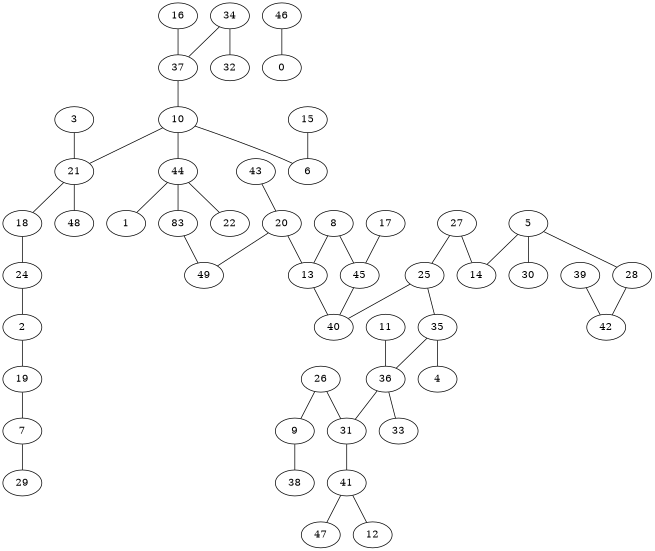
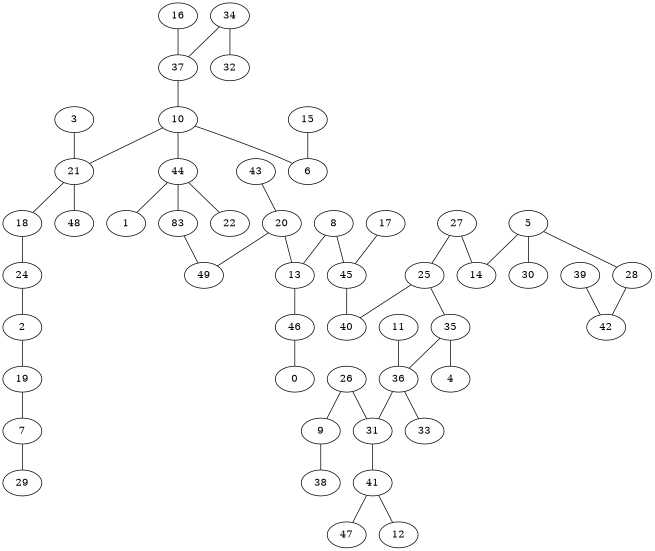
edge "13" -- "40": now "13" -- "46"
